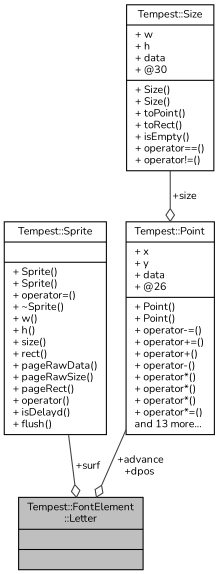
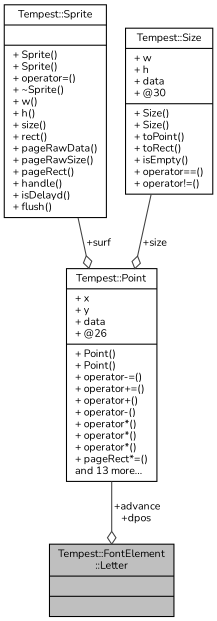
node "Tempest::Sprite": text "+ operator()" -> "+ handle()"
node "Tempest::Point": text "+ operator*=()" -> "+ pageRect*=()"
edge "Tempest::Sprite" -> "Tempest::FontElement": now "Tempest::Sprite" -> "Tempest::Point"
